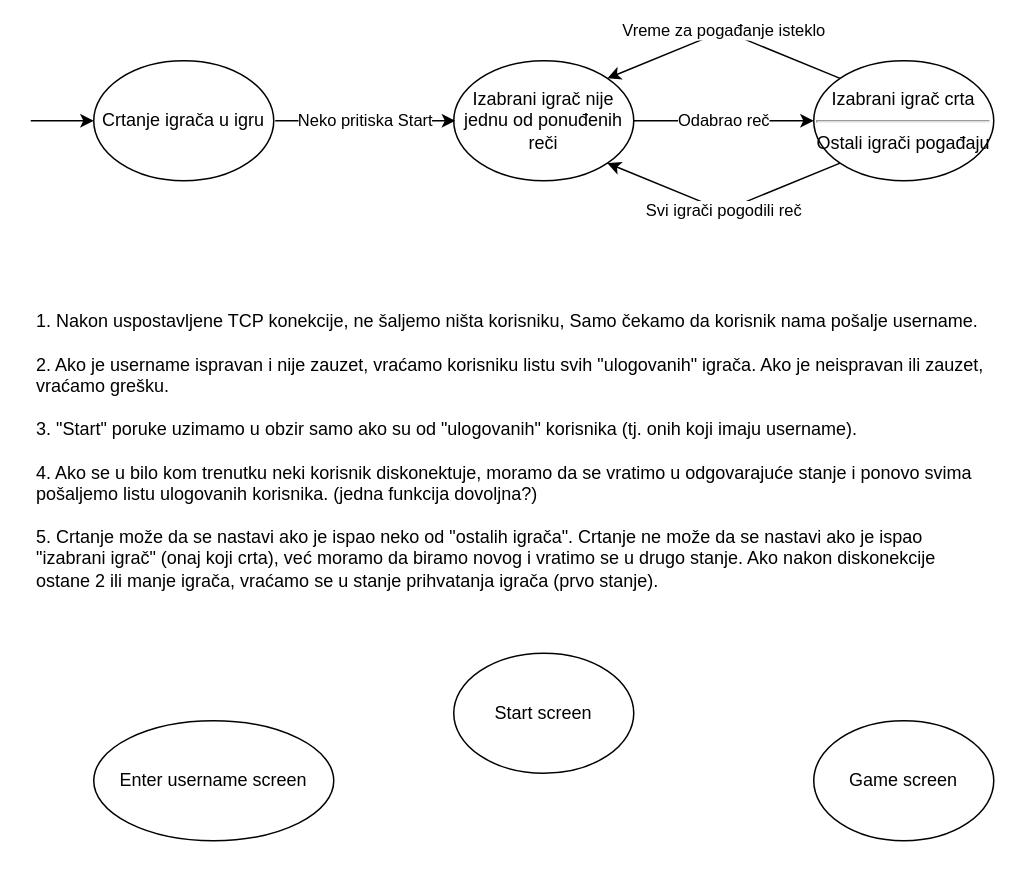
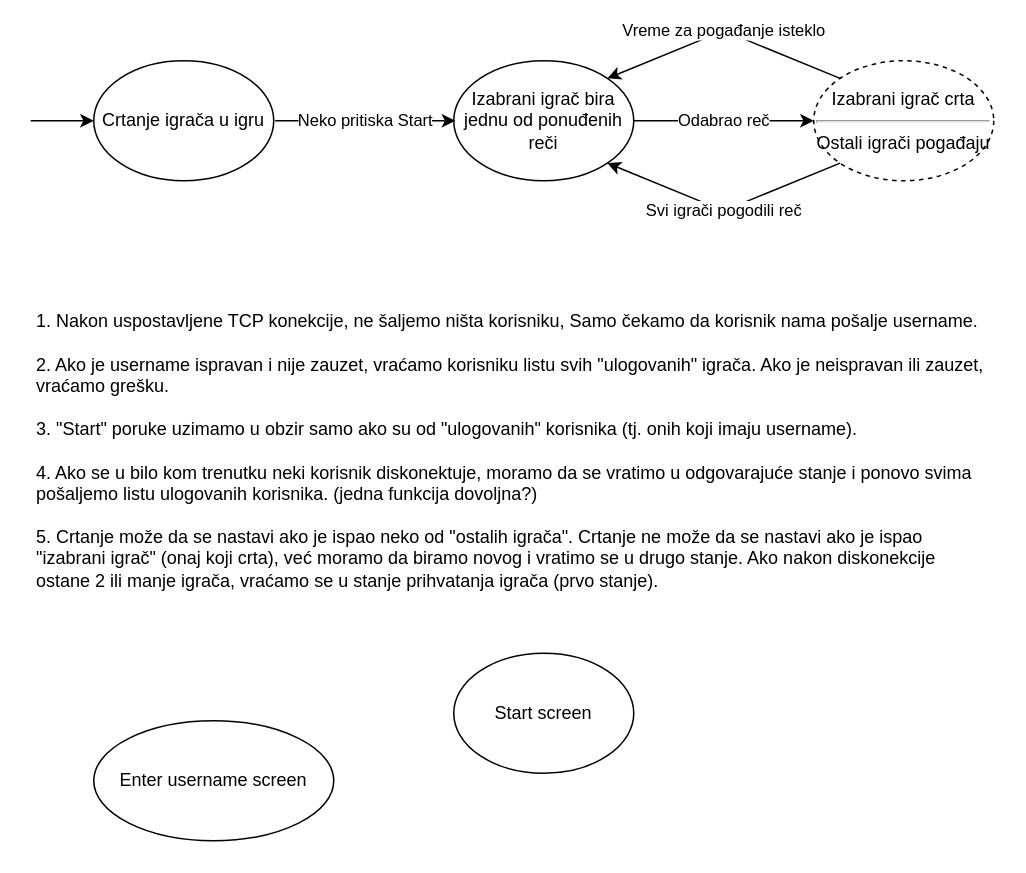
node "Izabrani igrač nije jednu od ponuđenih reči": label "Izabrani igrač nije jednu od ponuđenih reči" -> "Izabrani igrač bira jednu od ponuđenih reči"
node "Izabrani igrač crta Ostali igrači pogađaju": style solid -> dashed
node "Game screen": removed
